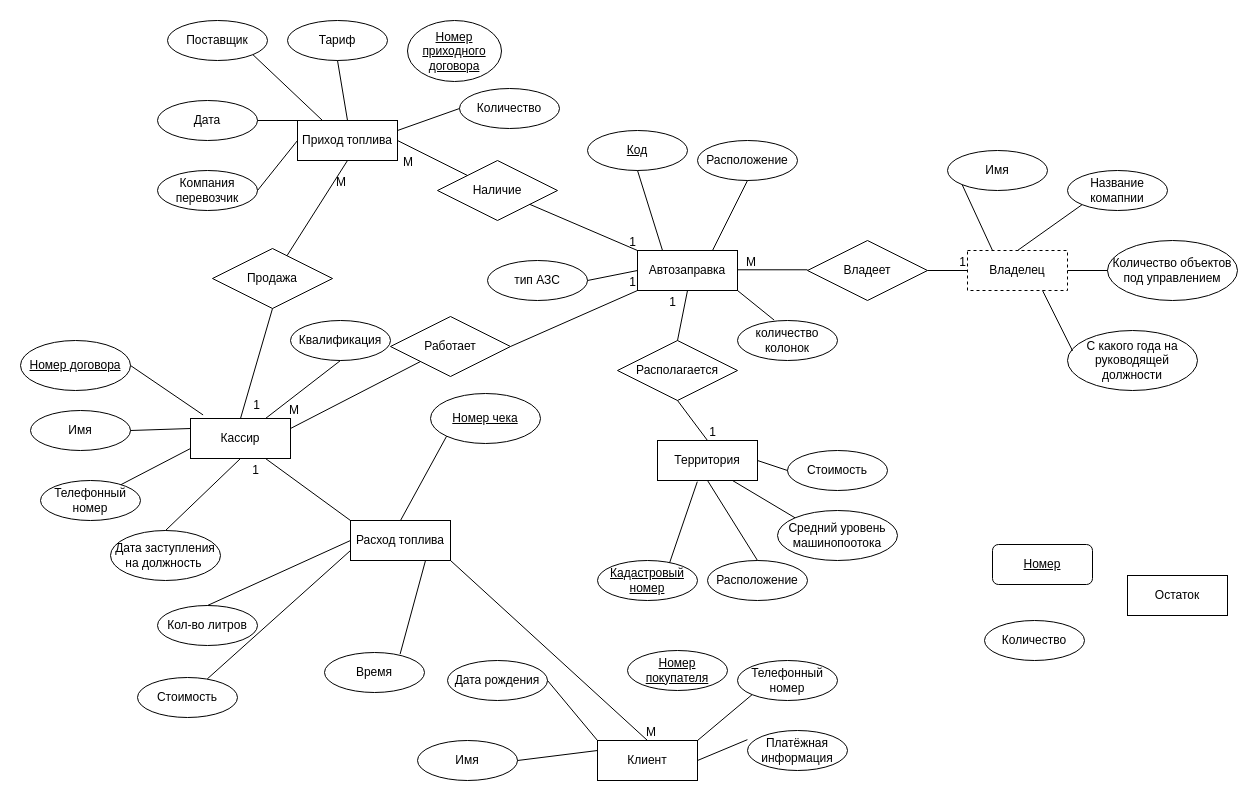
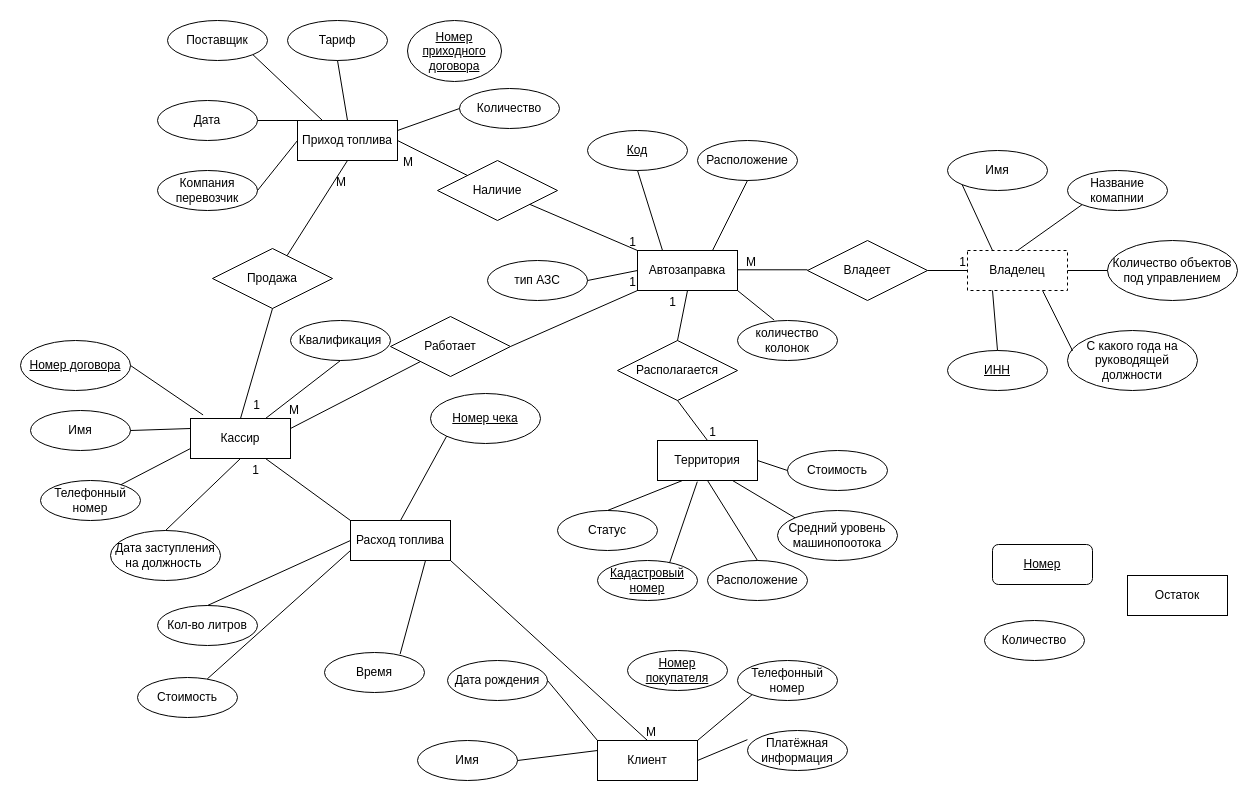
edge "Владелец" -- "ИНН": added
node "ИНН": added
edge "Территория" -- "Статус": added
node "Статус": added
